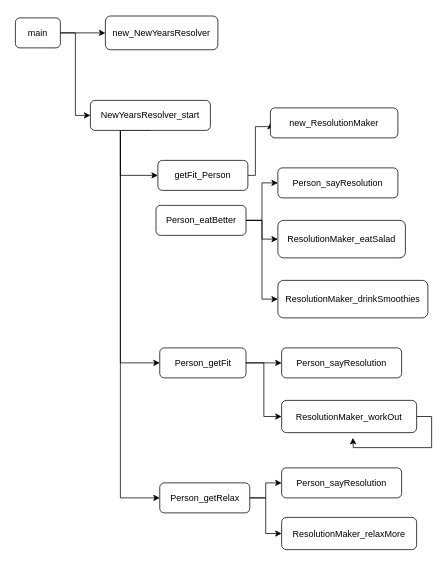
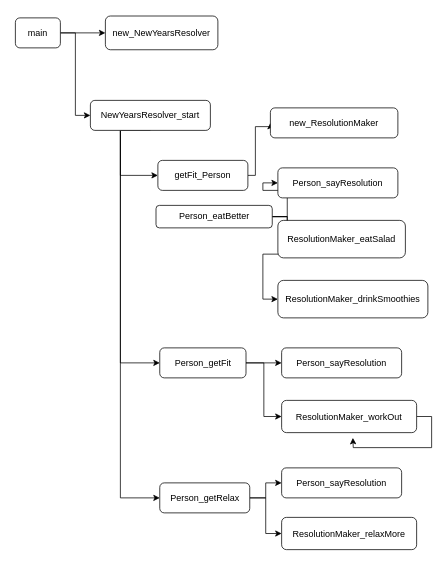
node "Person_eatBetter": size 90x30 -> 116x23
